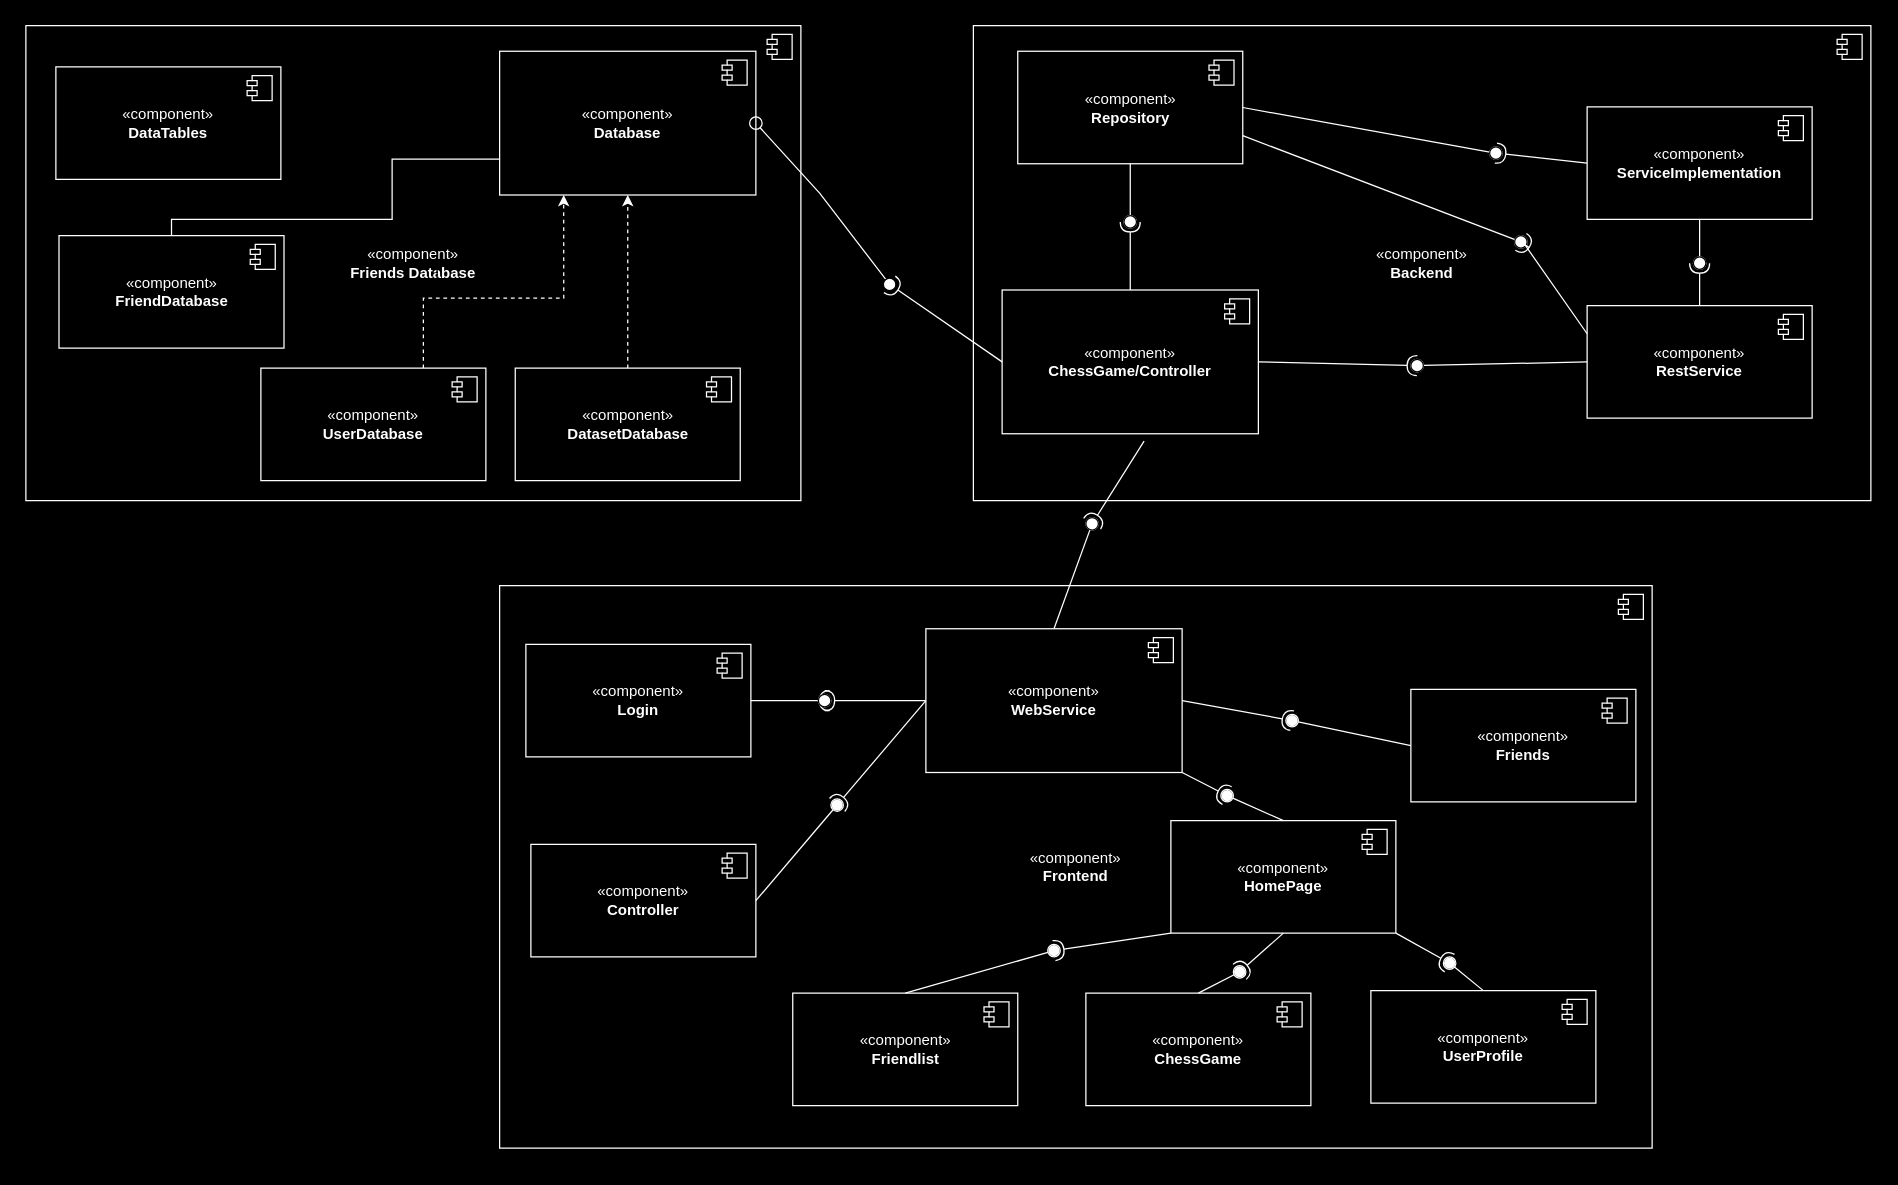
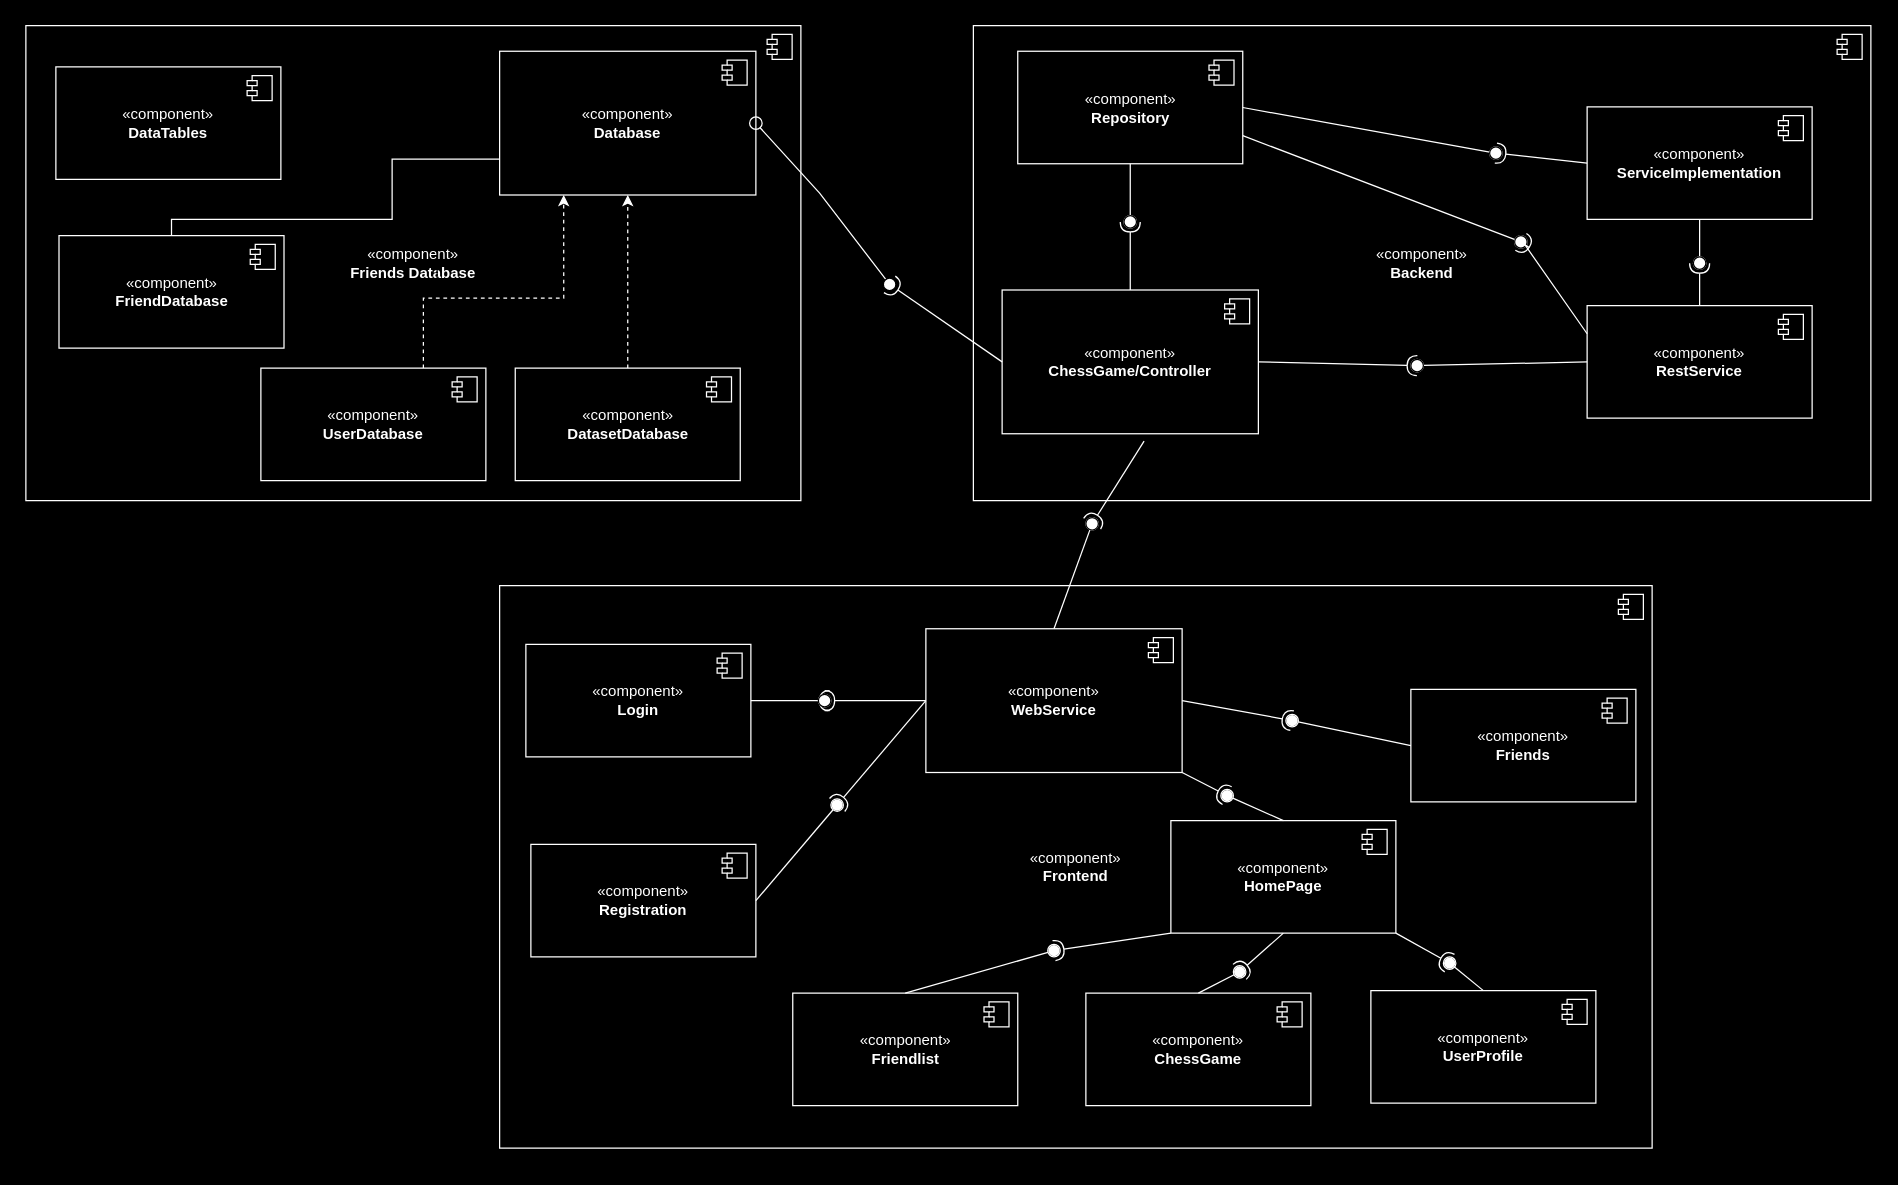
node "«component» Controller": label "«component» Controller" -> "«component» Registration"
